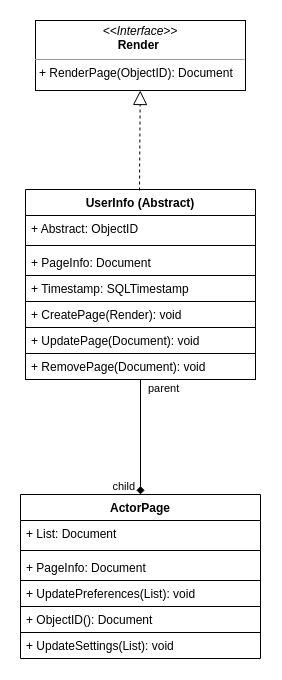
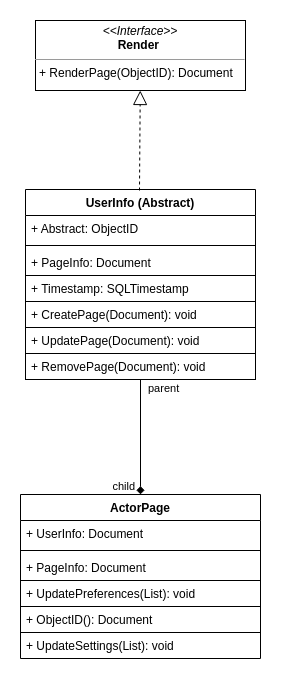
node "+ CreatePage(Render): void": label "+ CreatePage(Render): void" -> "+ CreatePage(Document): void"
node "+ List: Document": label "+ List: Document" -> "+ UserInfo: Document"
